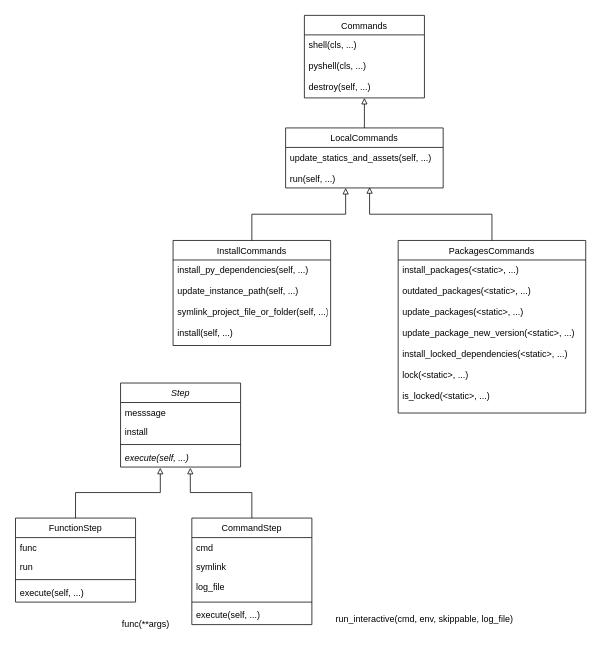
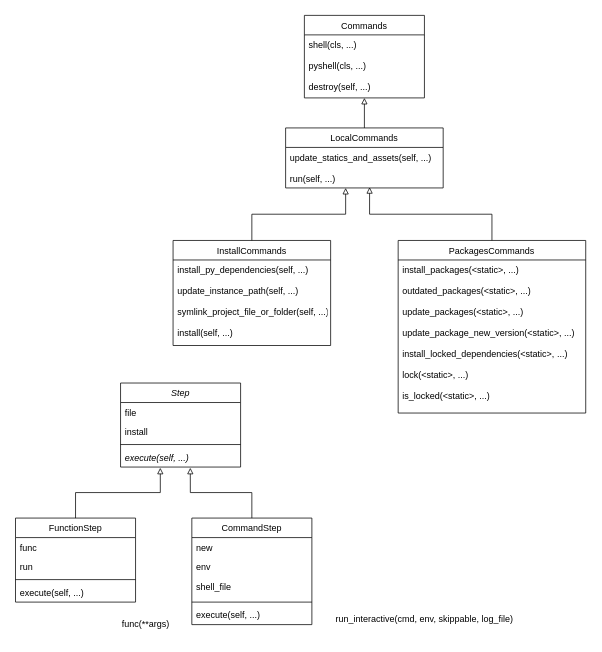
node "messsage": label "messsage" -> "file"
node "cmd": label "cmd" -> "new"
node "symlink": label "symlink" -> "env"
node "log_file": label "log_file" -> "shell_file"
